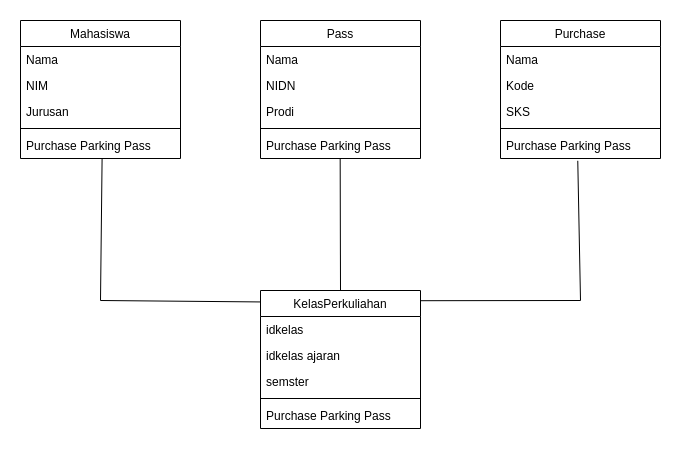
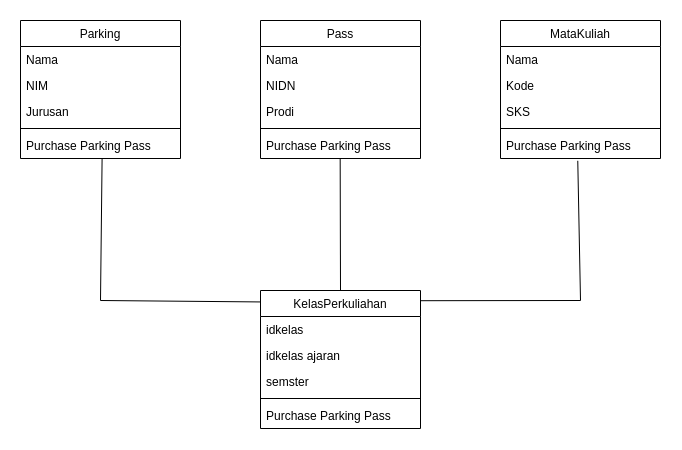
node "Mahasiswa": label "Mahasiswa" -> "Parking"
node "Purchase": label "Purchase" -> "MataKuliah"
